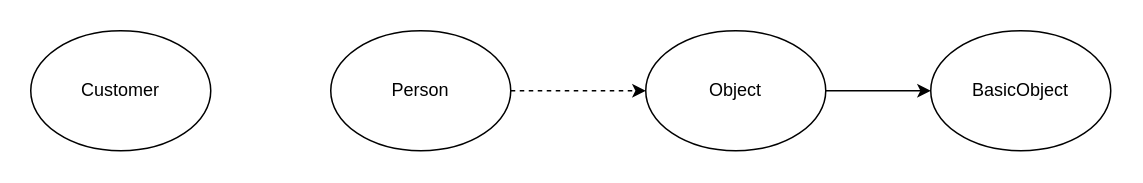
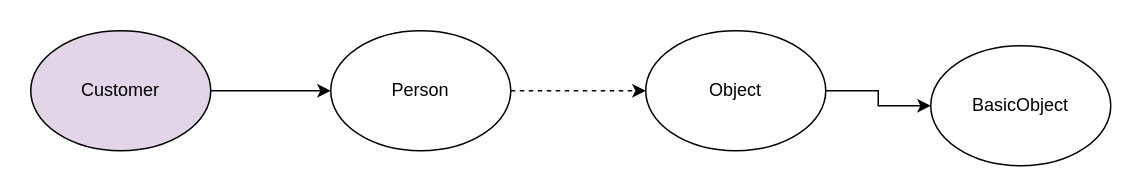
node "Customer": fillcolor #ffffff -> #e1d5e7
edge "Customer" -> "Person": added
node "BasicObject": moved (1021, 91) -> (1021, 106)
